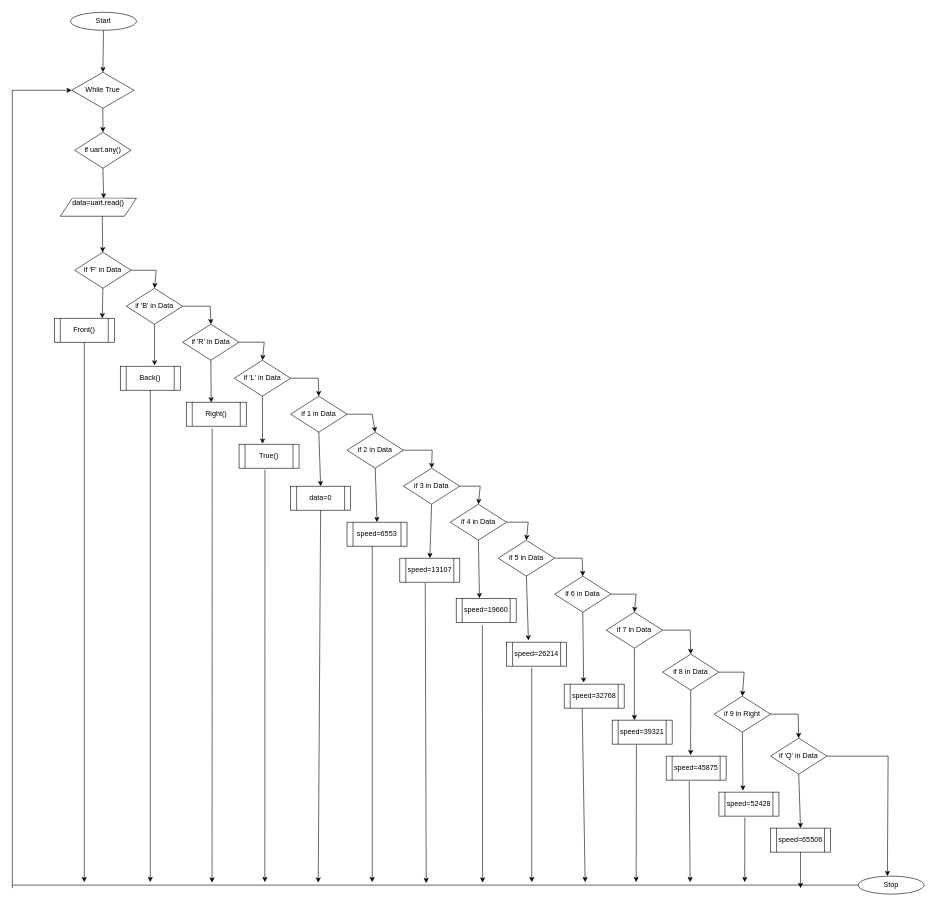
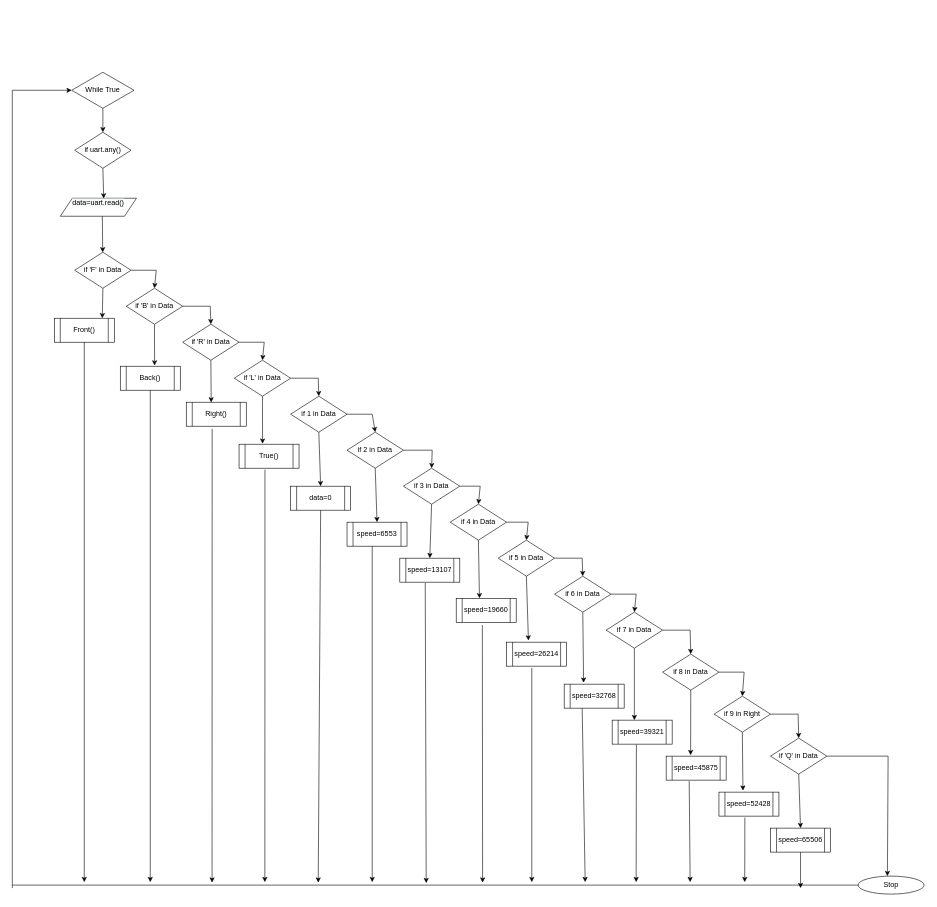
node "Start": removed
edge "Start" -> "While True": removed
